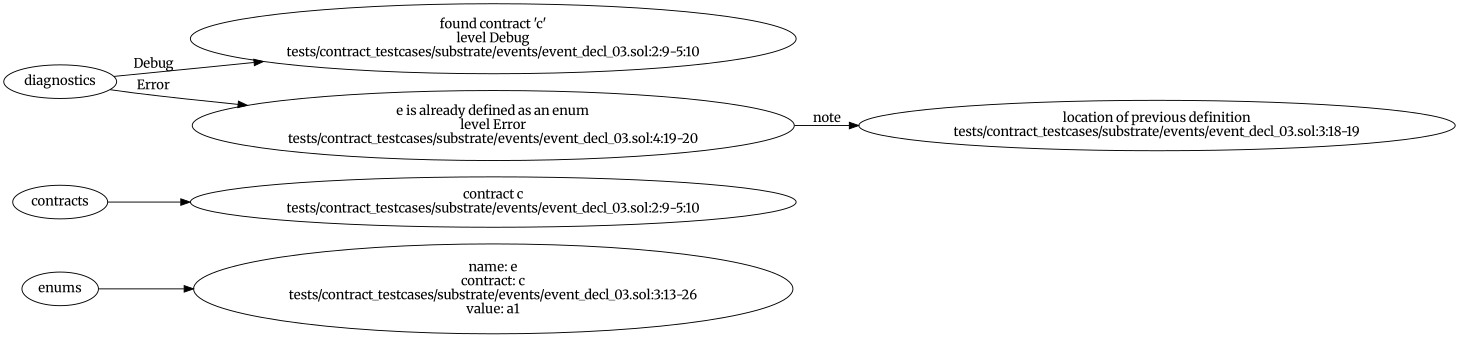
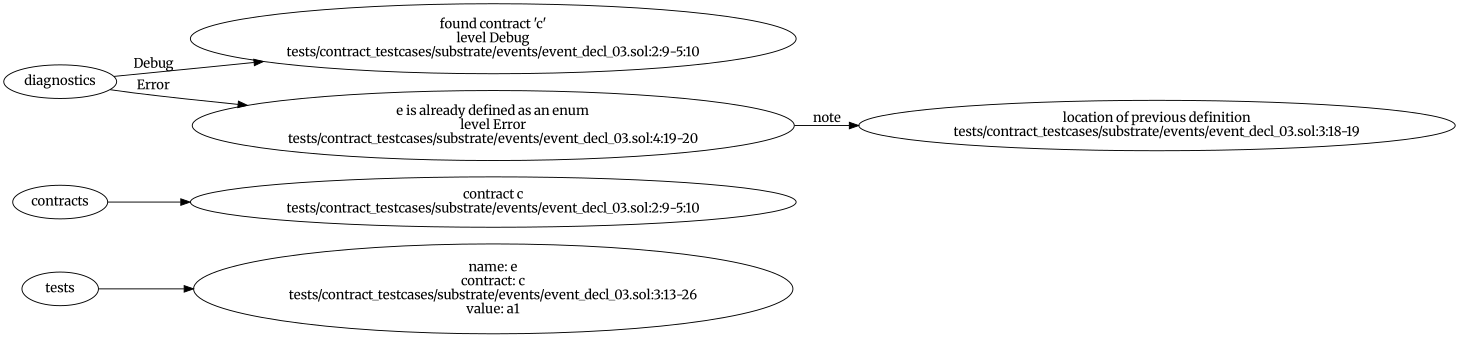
node "enums": label "enums" -> "tests"
